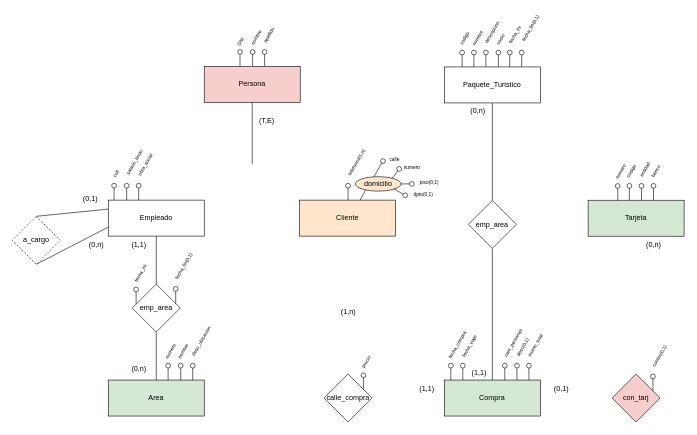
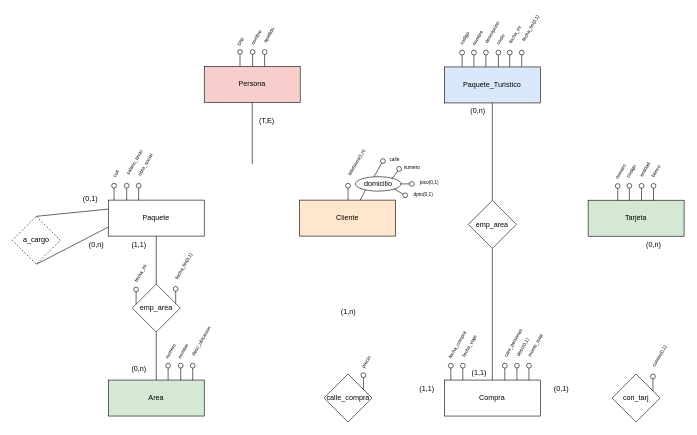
node "Paquete_Turistico": fillcolor #ffffff -> #dae8fc
node "domicilio": fillcolor #ffe6cc -> #ffffff
node "Empleado": label "Empleado" -> "Paquete"
node "Compra": fillcolor #d5e8d4 -> #ffffff
node "con_tarj": fillcolor #f8cecc -> #ffffff
